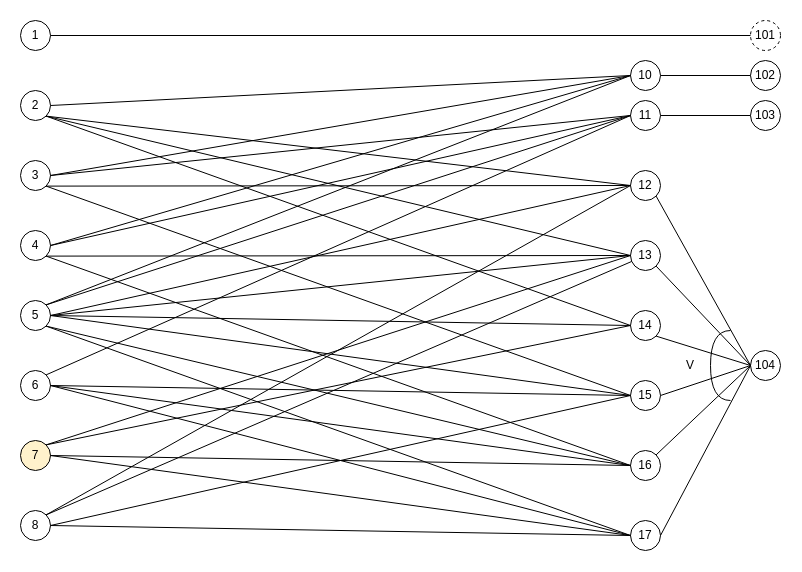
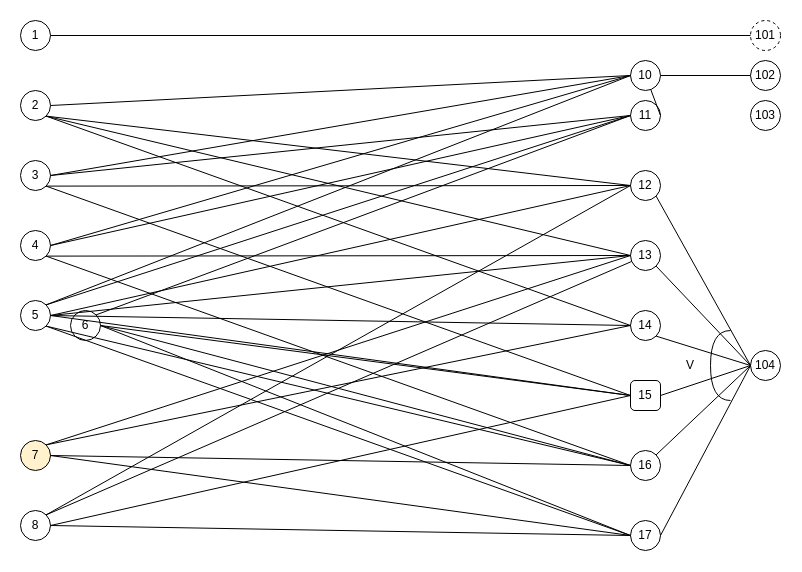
edge "11" -- "103": now "11" -- "10"
node "6": moved (36, 386) -> (86, 326)
node "15": shape ellipse -> rounded rectangle
